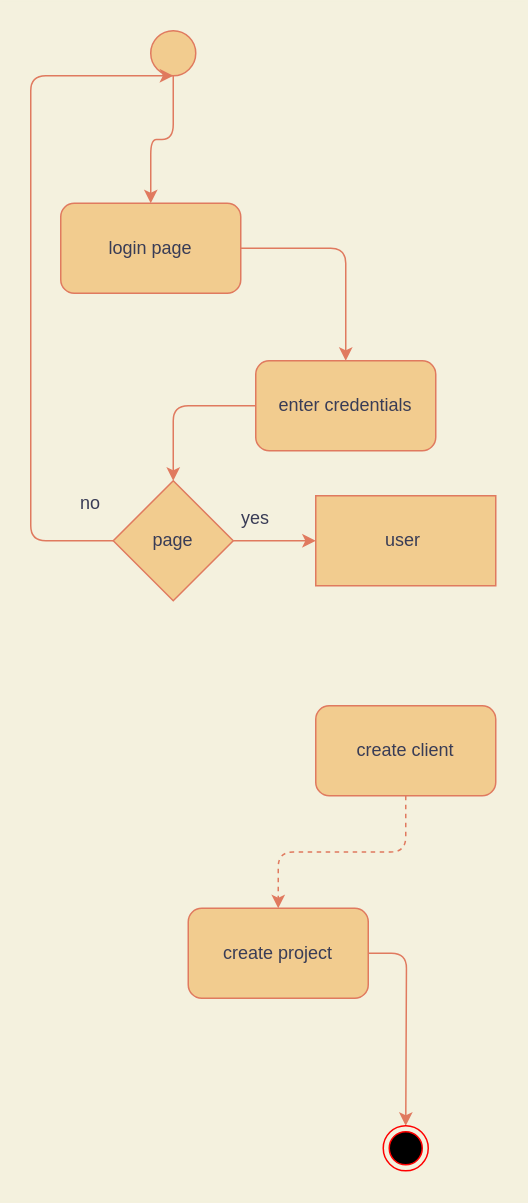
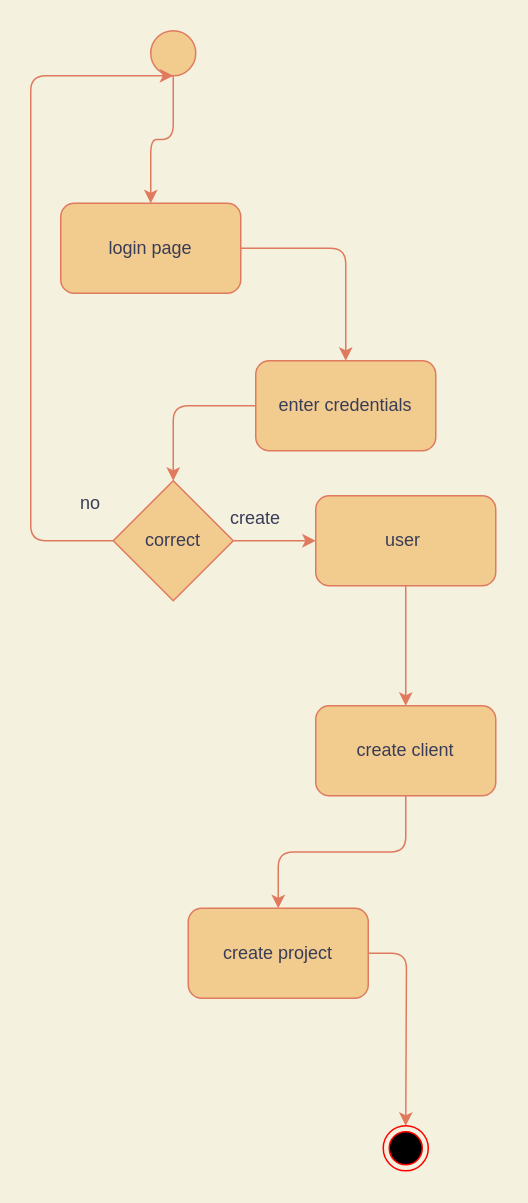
node "yes": label "yes" -> "create"
node "page": label "page" -> "correct"
node "user": shape rectangle -> rounded rectangle
edge "user" -> "create client": added
edge "create client" -> "create project": style dashed -> solid
